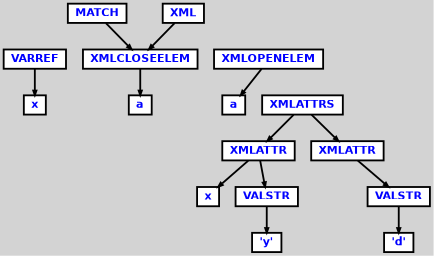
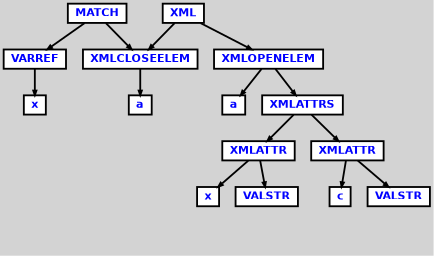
edge "MATCH" -> "VARREF": added
edge "XML" -> "XMLOPENELEM": added
edge "XMLOPENELEM" -> "XMLATTRS": added
node "c": added
node "'y'": removed
node "'d'": removed
